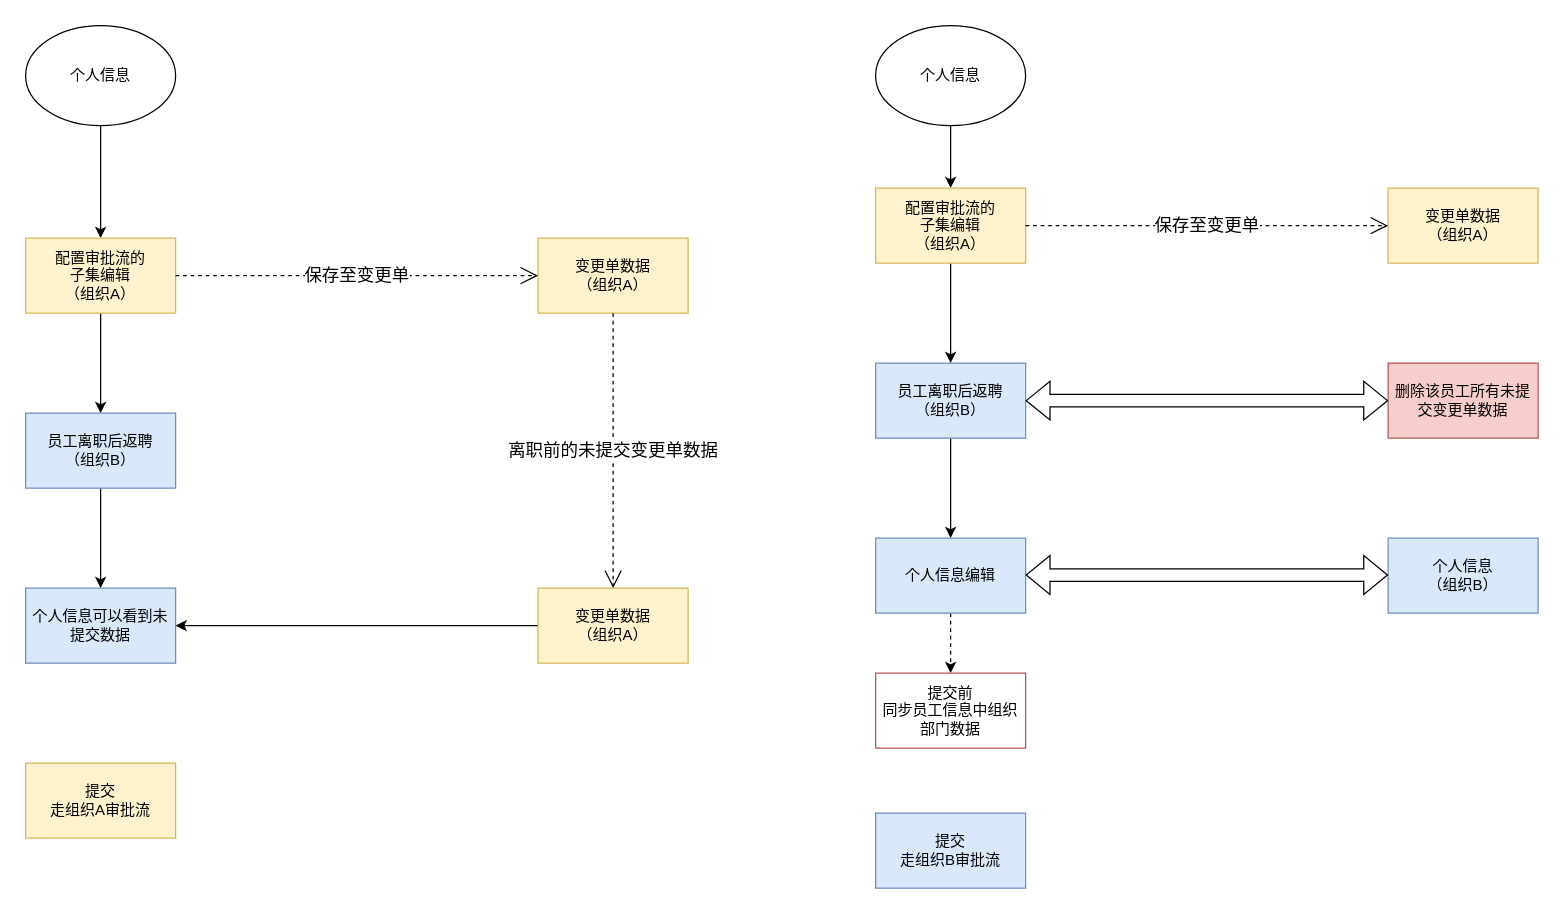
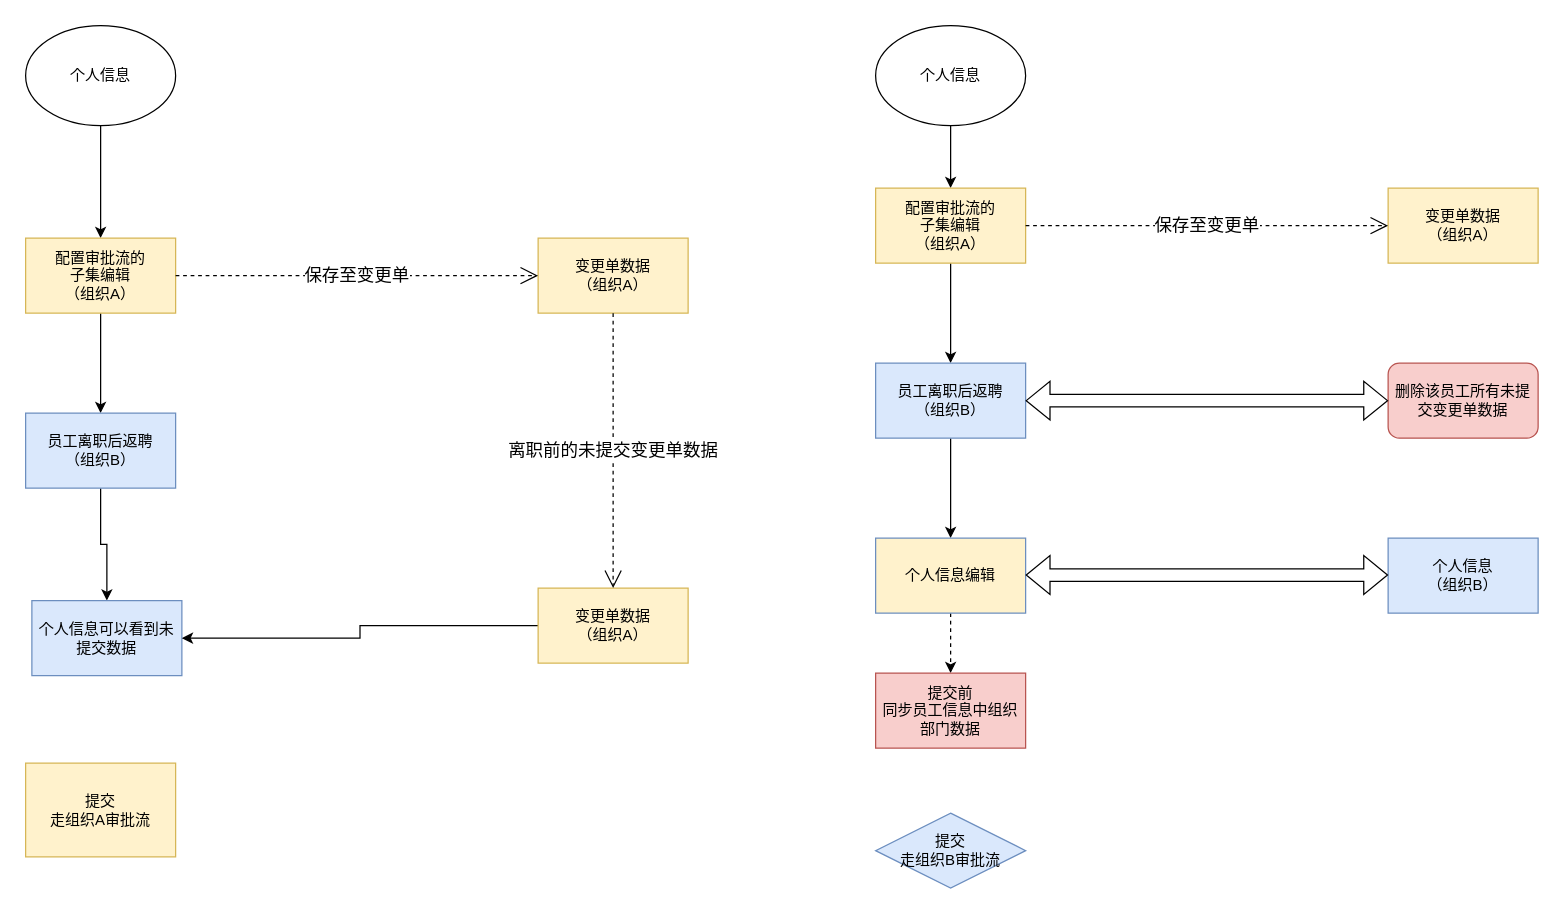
node "删除该员工所有未提交变更单数据": shape rectangle -> rounded rectangle
node "个人信息编辑": fillcolor #dae8fc -> #fff2cc
node "个人信息可以看到未提交数据": moved (101, 626) -> (107, 638)
node "提交前 同步员工信息中组织部门数据": fillcolor #ffffff -> #f8cecc
node "提交 走组织A审批流": size 150x75 -> 150x94
node "提交 走组织B审批流": shape rectangle -> diamond
